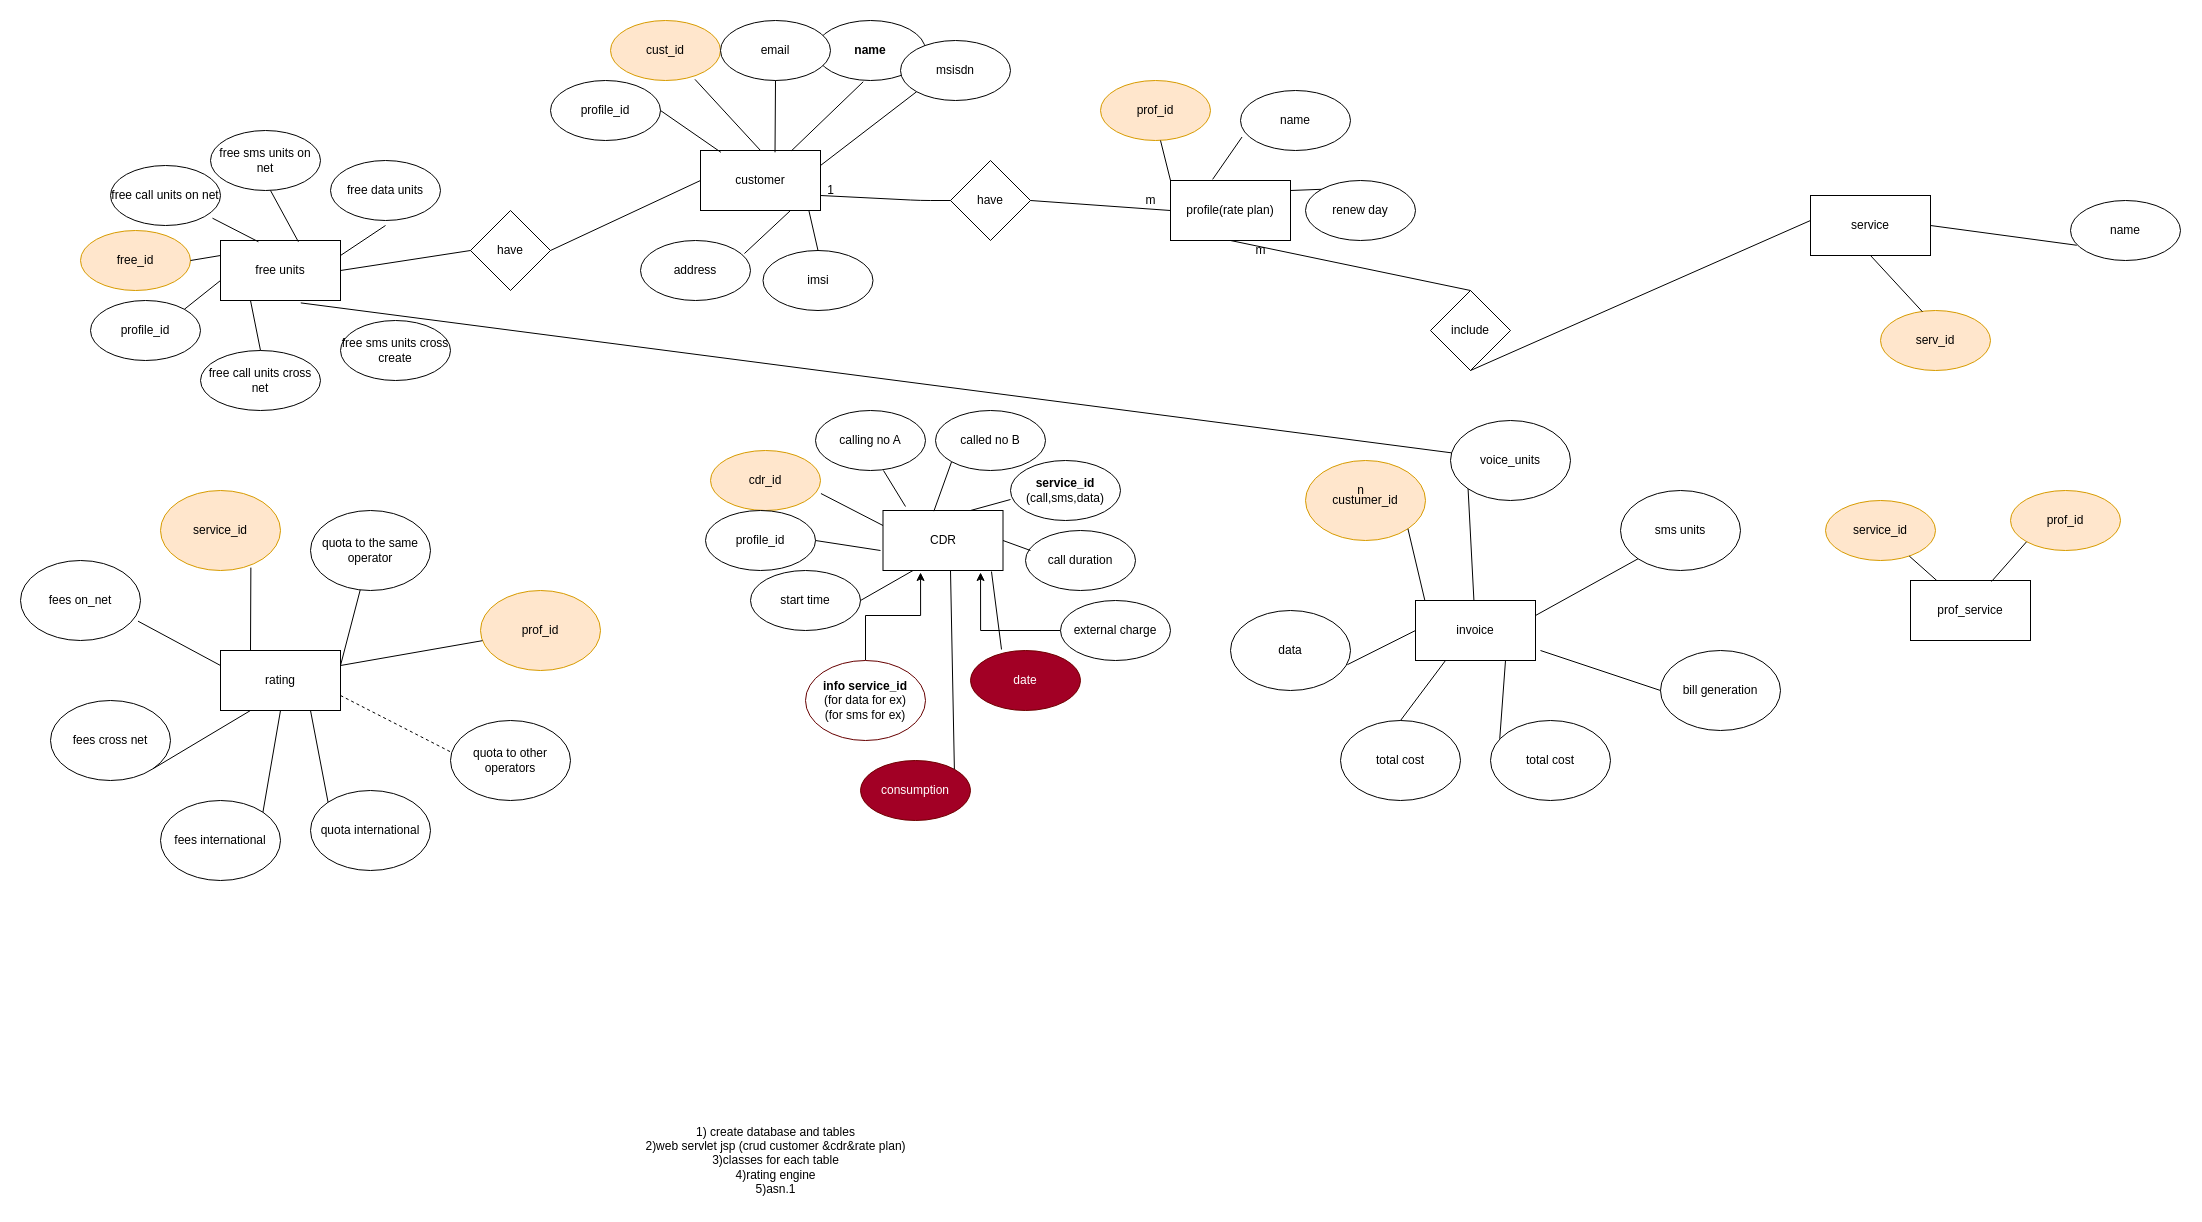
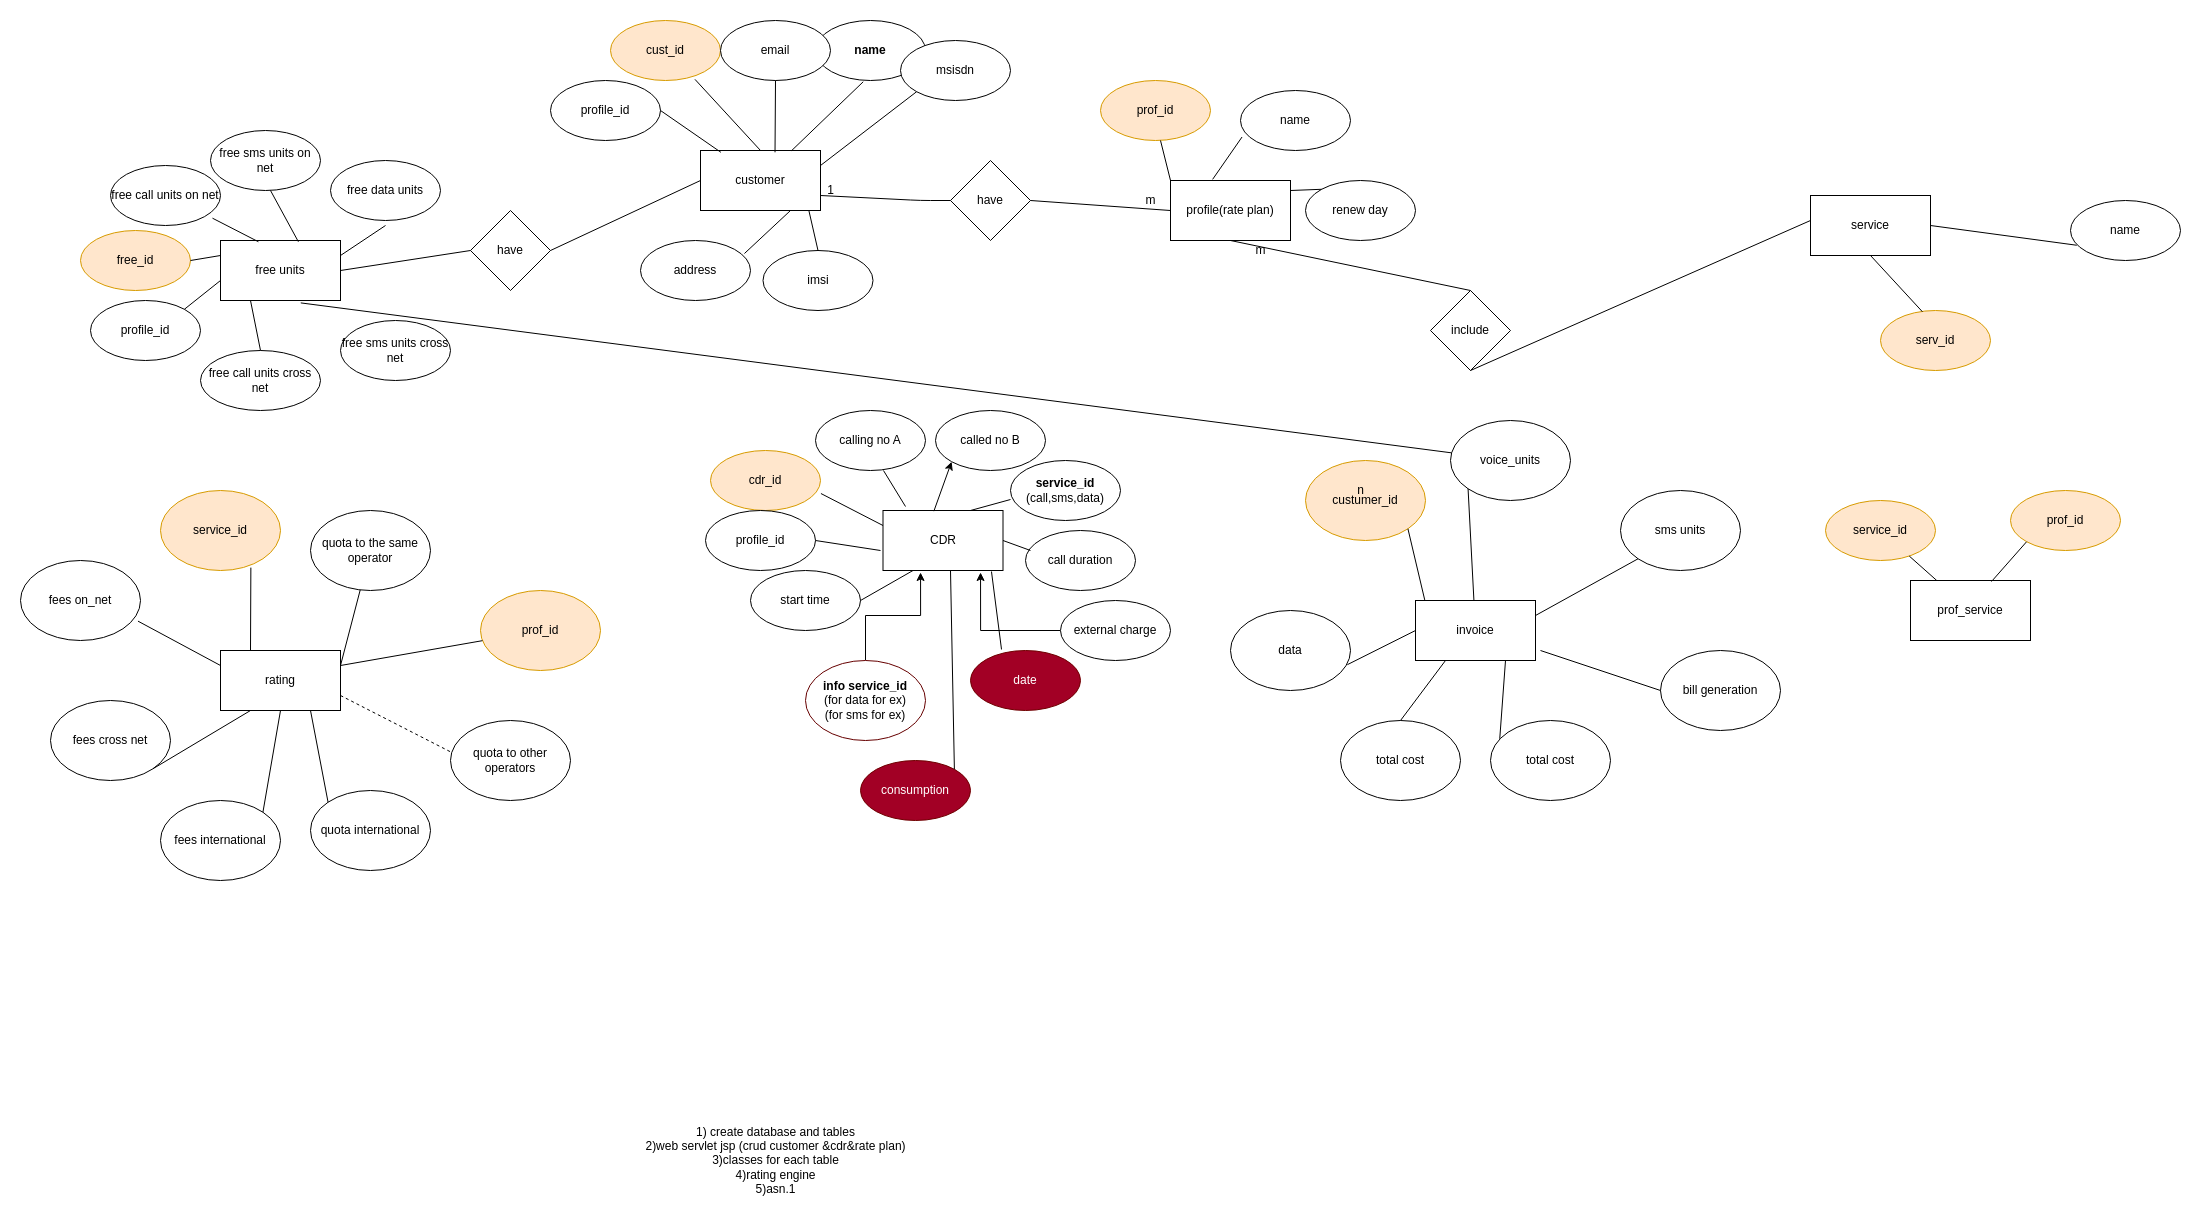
node "free sms units cross create": label "free sms units cross create" -> "free sms units cross net"
edge "called no B" -- "CDR": arrowhead none -> classic
